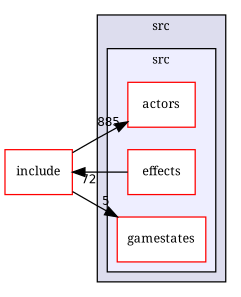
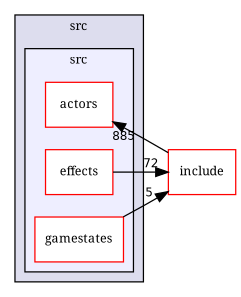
edge "include" -> "gamestates": reversed
